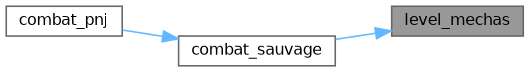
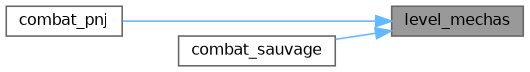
edge "combat_pnj" -> "combat_sauvage": now "combat_pnj" -> "level_mechas"
